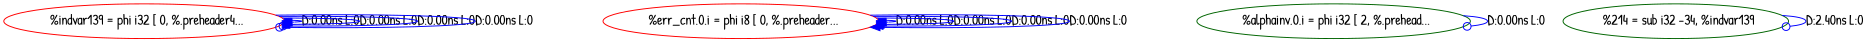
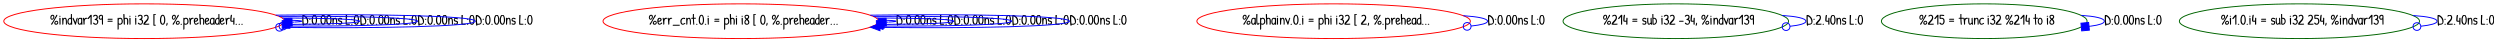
node "%alphainv.0.i = phi i32 [ 2, %.prehead...": color darkgreen -> red
node "%215 = trunc i32 %214 to i8": added
node "%i1.0.i4 = sub i32 254, %indvar139": added
